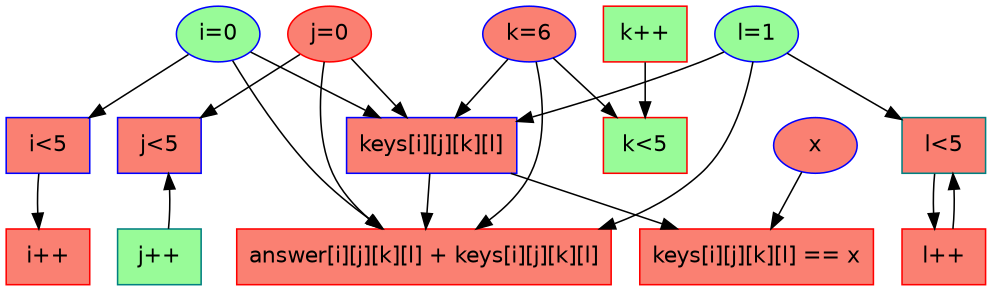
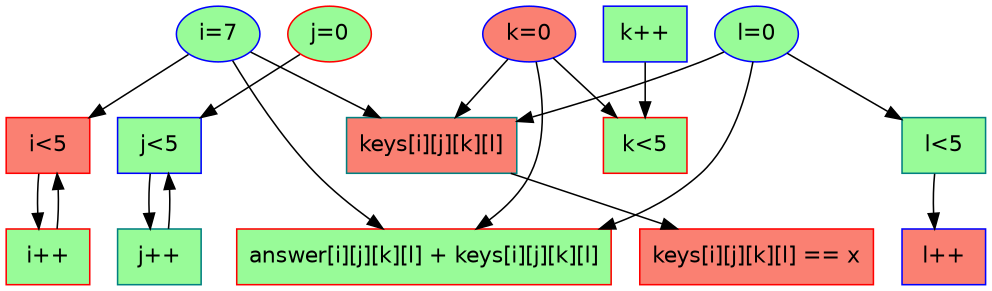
node "i=0": label "i=0" -> "i=7"
node "j=0": fillcolor salmon -> palegreen
node "k=6": label "k=6" -> "k=0"
node "k++": color red -> blue
node "l=1": label "l=1" -> "l=0"
edge "j=0" -> "keys[i][j][k][l]": removed
node "i<5": color blue -> red
node "j<5": fillcolor salmon -> palegreen
node "keys[i][j][k][l]": color blue -> teal
node "x": removed
node "l<5": fillcolor salmon -> palegreen
edge "j=0" -> "answer[i][j][k][l] + keys[i][j][k][l]": removed
edge "j<5" -> "j++": added
edge "keys[i][j][k][l]" -> "answer[i][j][k][l] + keys[i][j][k][l]": removed
edge "i++" -> "i<5": added
edge "l++" -> "l<5": removed
node "i++": fillcolor salmon -> palegreen
node "answer[i][j][k][l] + keys[i][j][k][l]": fillcolor salmon -> palegreen
node "l++": color red -> blue
